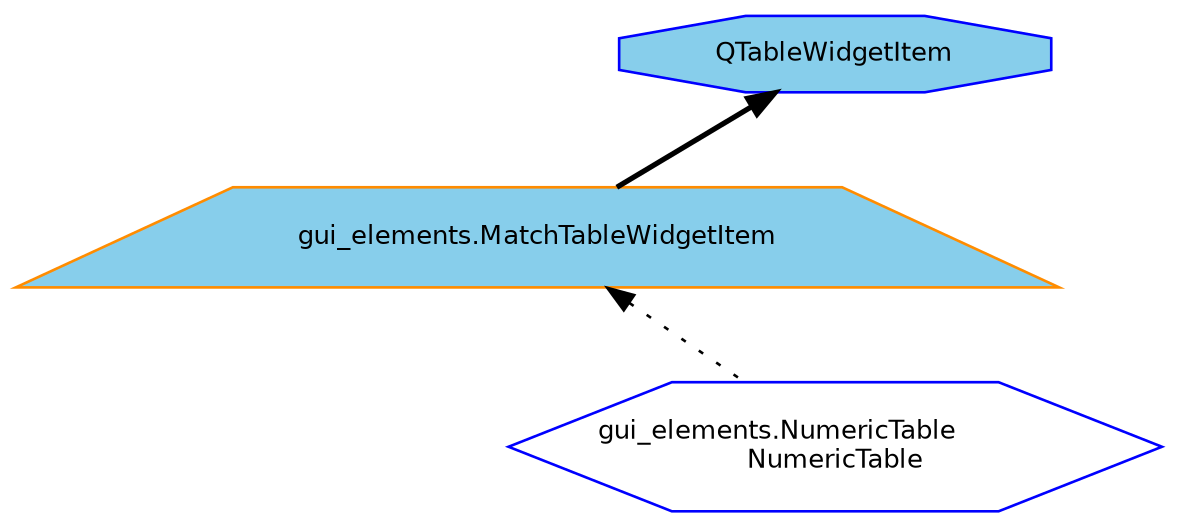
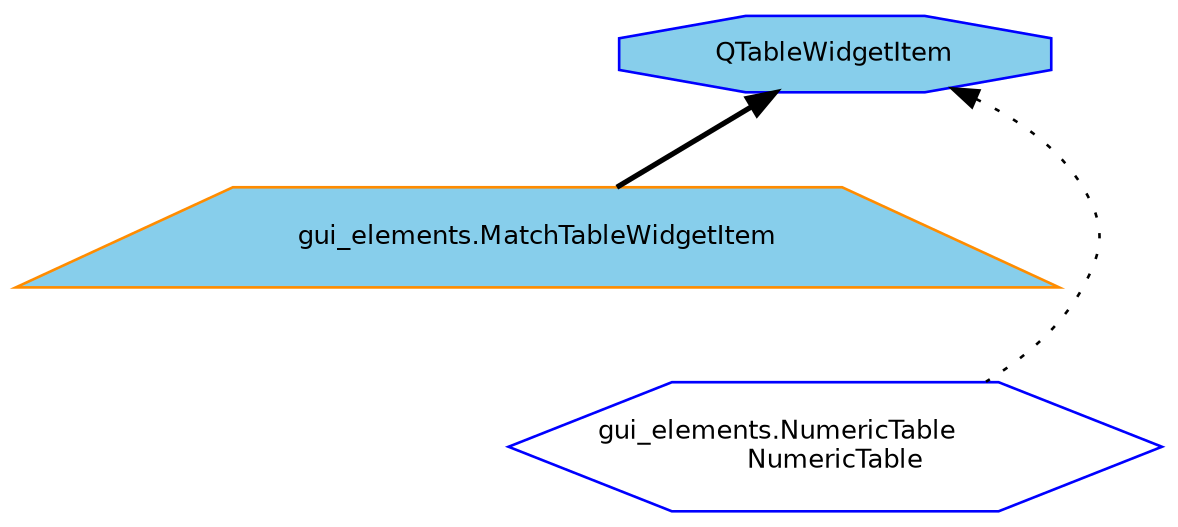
edge "gui_elements.NumericTable NumericTable" -> "gui_elements.MatchTableWidgetItem": now "gui_elements.NumericTable NumericTable" -> "QTableWidgetItem"
